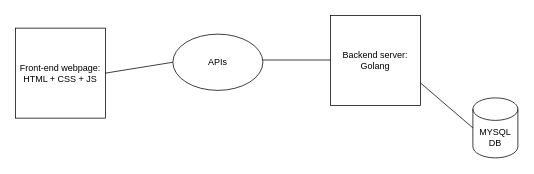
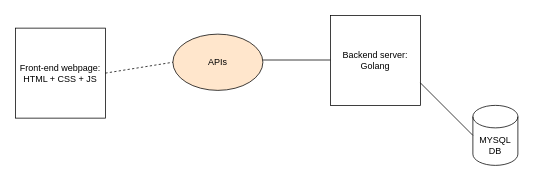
node "APIs": fillcolor #ffffff -> #ffe6cc
edge "APIs" -- "Front-end webpage: HTML + CSS + JS": style solid -> dashed
node "MYSQL DB": moved (495, 128) -> (495, 135)
